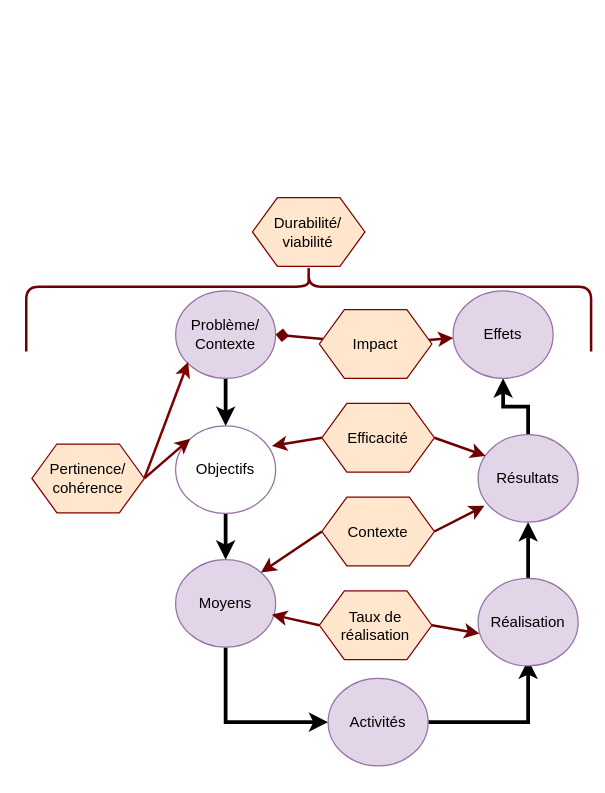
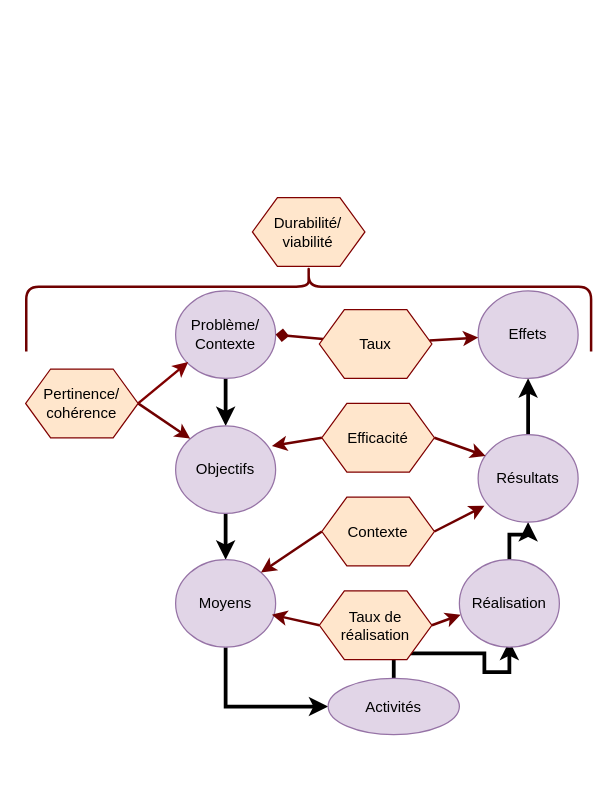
node "Effets": moved (503, 334) -> (528, 334)
node "Impact": label "Impact" -> "Taux"
node "Objectifs": fillcolor #ffffff -> #e1d5e7
node "Pertinence/ cohérence": moved (88, 478) -> (82, 403)
node "Réalisation": moved (528, 622) -> (509, 603)
node "Activités": size 100x88 -> 131x56
